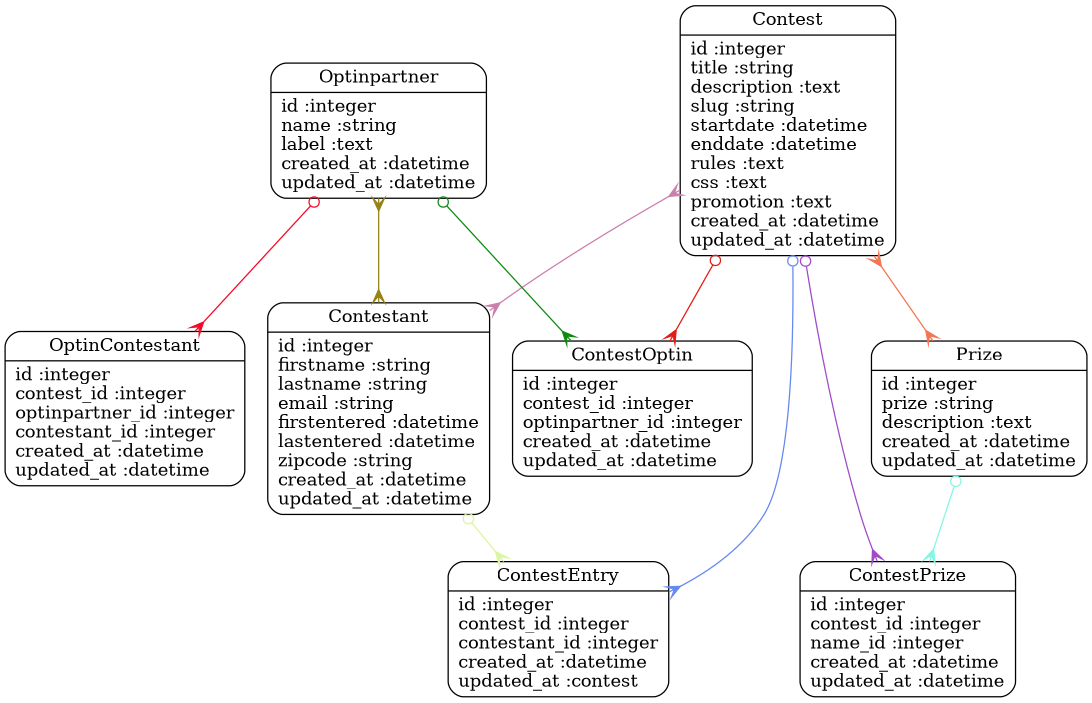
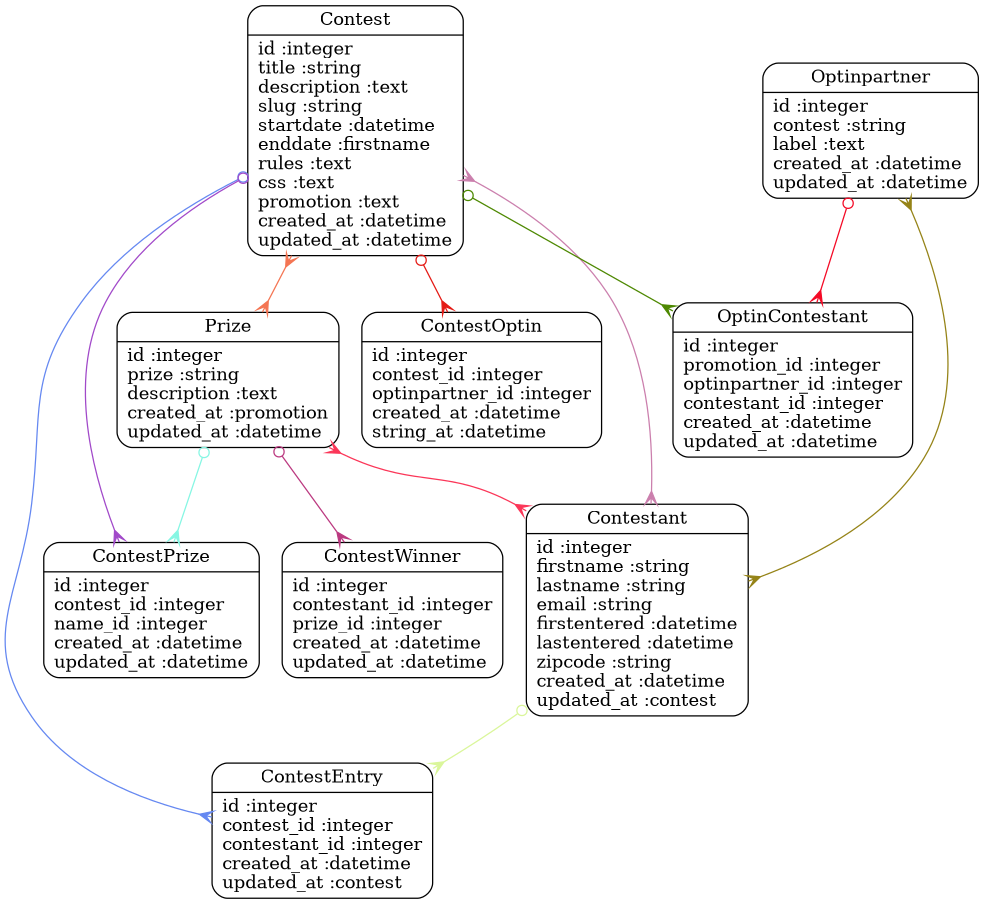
node "Optinpartner": text "name :string" -> "contest :string"
node "Contest": text "enddate :datetime" -> "enddate :firstname"
edge "Contest" -- "OptinContestant": added
edge "Optinpartner" -- "ContestOptin": removed
node "OptinContestant": text "contest_id :integer" -> "promotion_id :integer"
node "Prize": text "created_at :datetime" -> "created_at :promotion"
node "ContestOptin": text "updated_at :datetime" -> "string_at :datetime"
edge "Prize" -- "Contestant": added
node "Contestant": text "updated_at :datetime" -> "updated_at :contest"
node "ContestWinner": added
